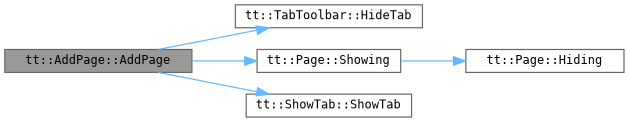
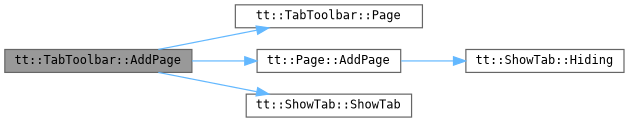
node "tt::TabToolbar::HideTab": label "tt::TabToolbar::HideTab" -> "tt::TabToolbar::Page"
node "tt::AddPage::AddPage": label "tt::AddPage::AddPage" -> "tt::TabToolbar::AddPage"
node "tt::Page::Showing": label "tt::Page::Showing" -> "tt::Page::AddPage"
node "tt::Page::Hiding": label "tt::Page::Hiding" -> "tt::ShowTab::Hiding"
